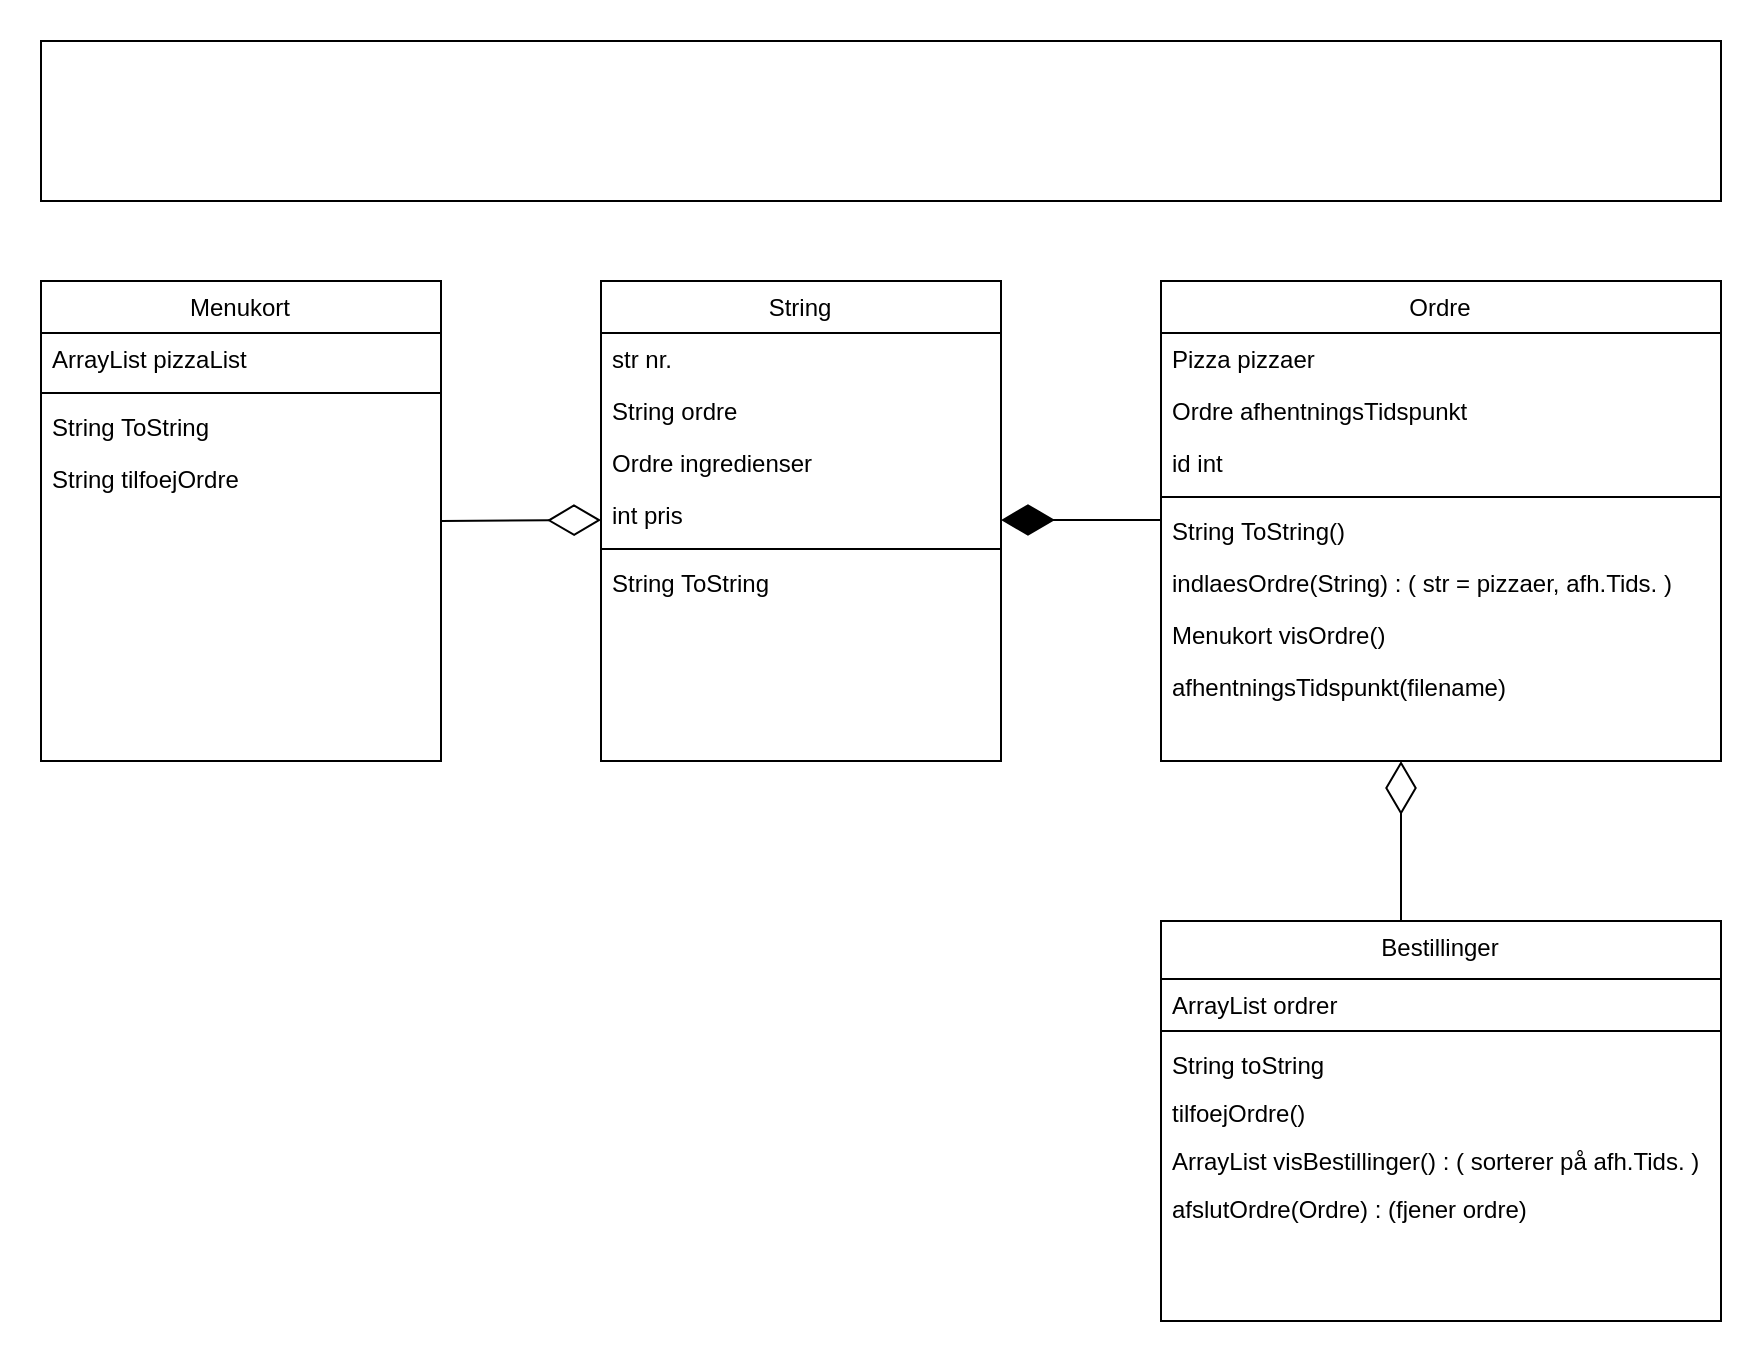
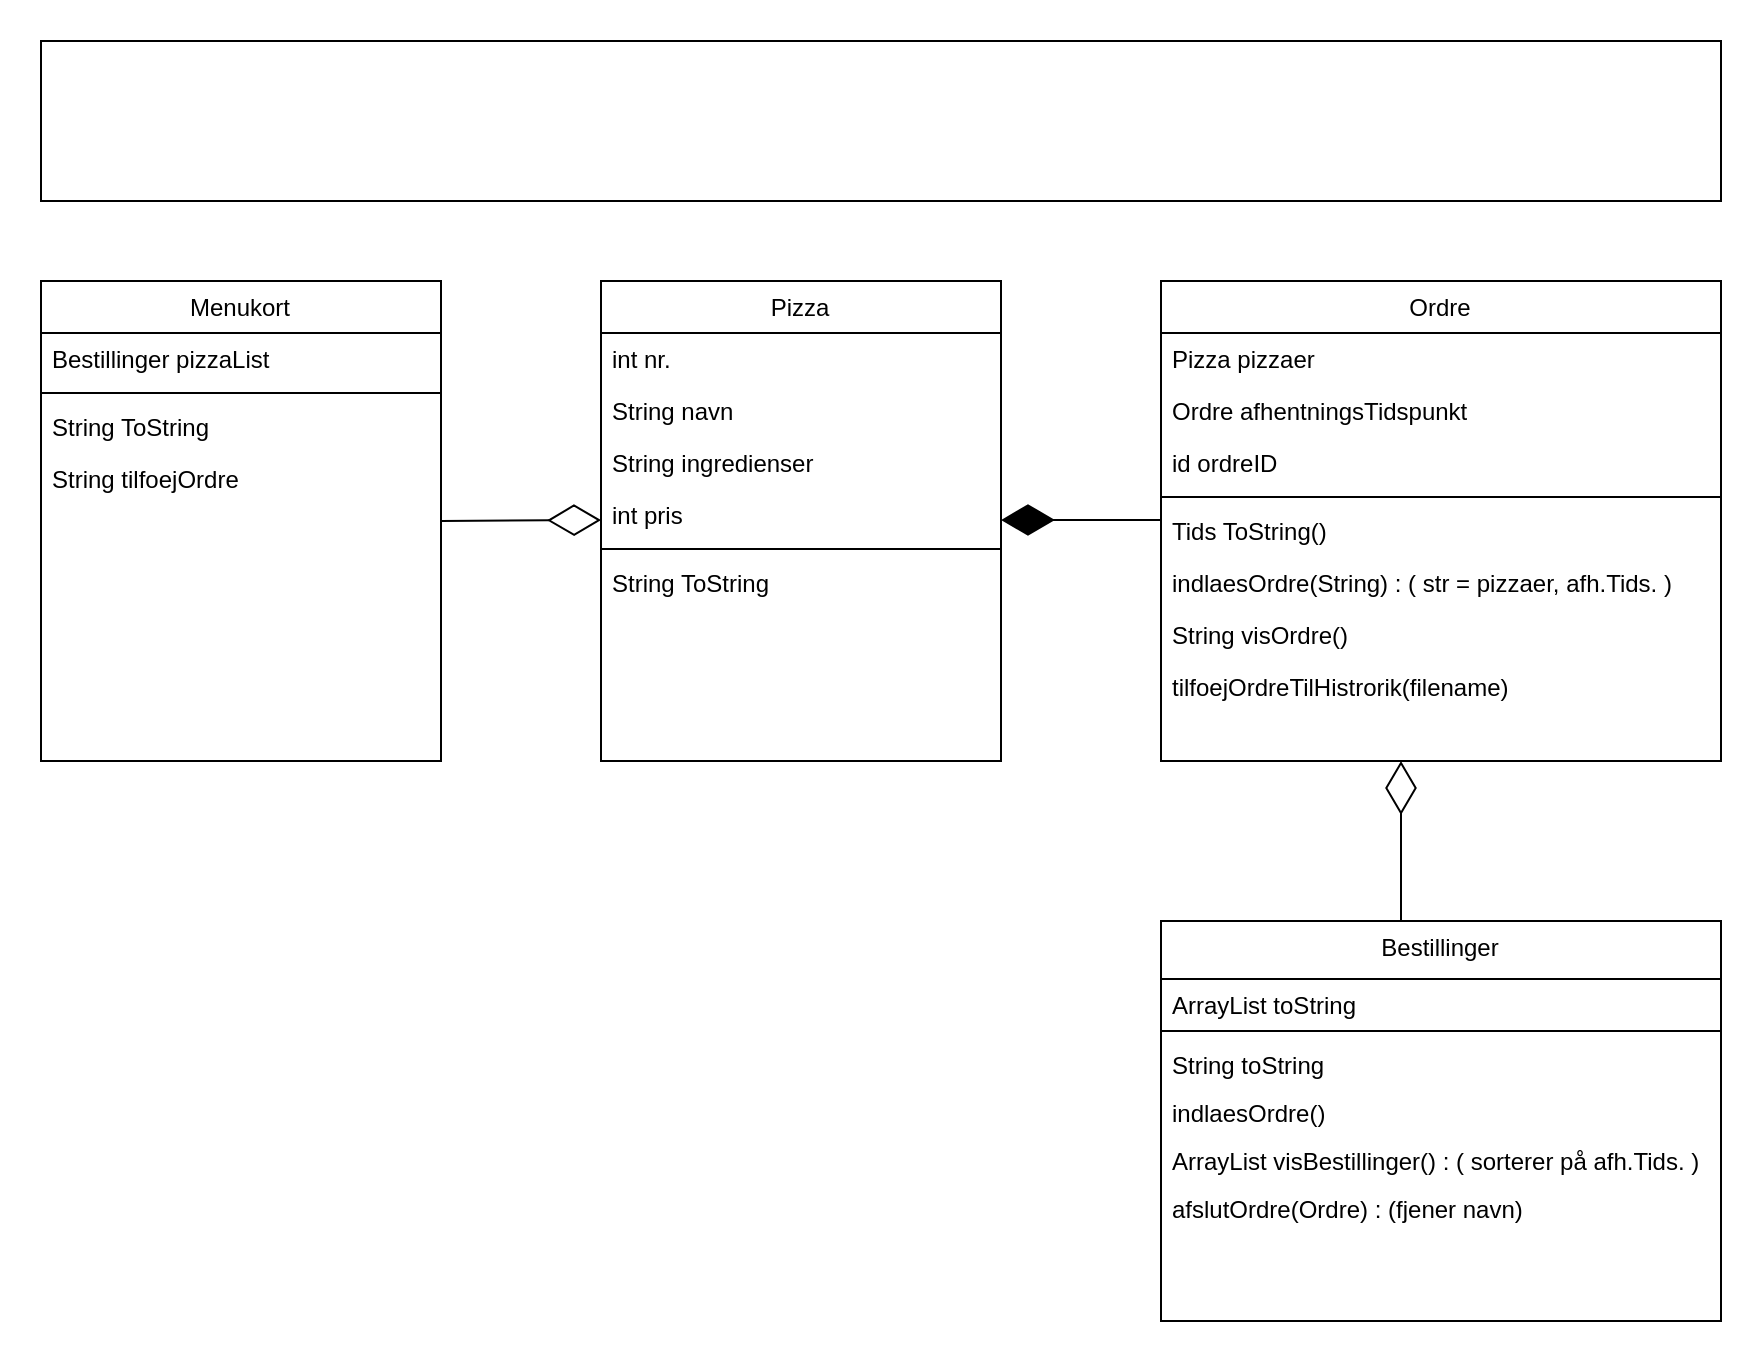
node "String": label "String" -> "Pizza"
node "ArrayList pizzaList": label "ArrayList pizzaList" -> "Bestillinger pizzaList"
node "str nr.": label "str nr." -> "int nr."
node "String ordre": label "String ordre" -> "String navn"
node "Ordre ingredienser": label "Ordre ingredienser" -> "String ingredienser"
node "id int": label "id int" -> "id ordreID"
node "String ToString()": label "String ToString()" -> "Tids ToString()"
node "Menukort visOrdre()": label "Menukort visOrdre()" -> "String visOrdre()"
node "afhentningsTidspunkt(filename)": label "afhentningsTidspunkt(filename)" -> "tilfoejOrdreTilHistrorik(filename)"
node "ArrayList ordrer": label "ArrayList ordrer" -> "ArrayList toString"
node "tilfoejOrdre()": label "tilfoejOrdre()" -> "indlaesOrdre()"
node "afslutOrdre(Ordre) : (fjener ordre)": label "afslutOrdre(Ordre) : (fjener ordre)" -> "afslutOrdre(Ordre) : (fjener navn)"
